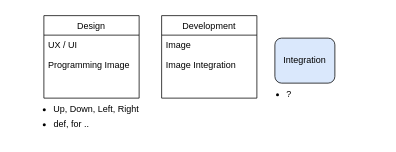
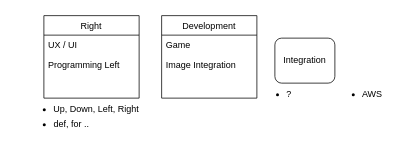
node "Design": label "Design" -> "Right"
node "Image": label "Image" -> "Game"
node "Integration": fillcolor #dae8fc -> #ffffff
node "Programming Image": label "Programming Image" -> "Programming Left"
node "AWS": added
